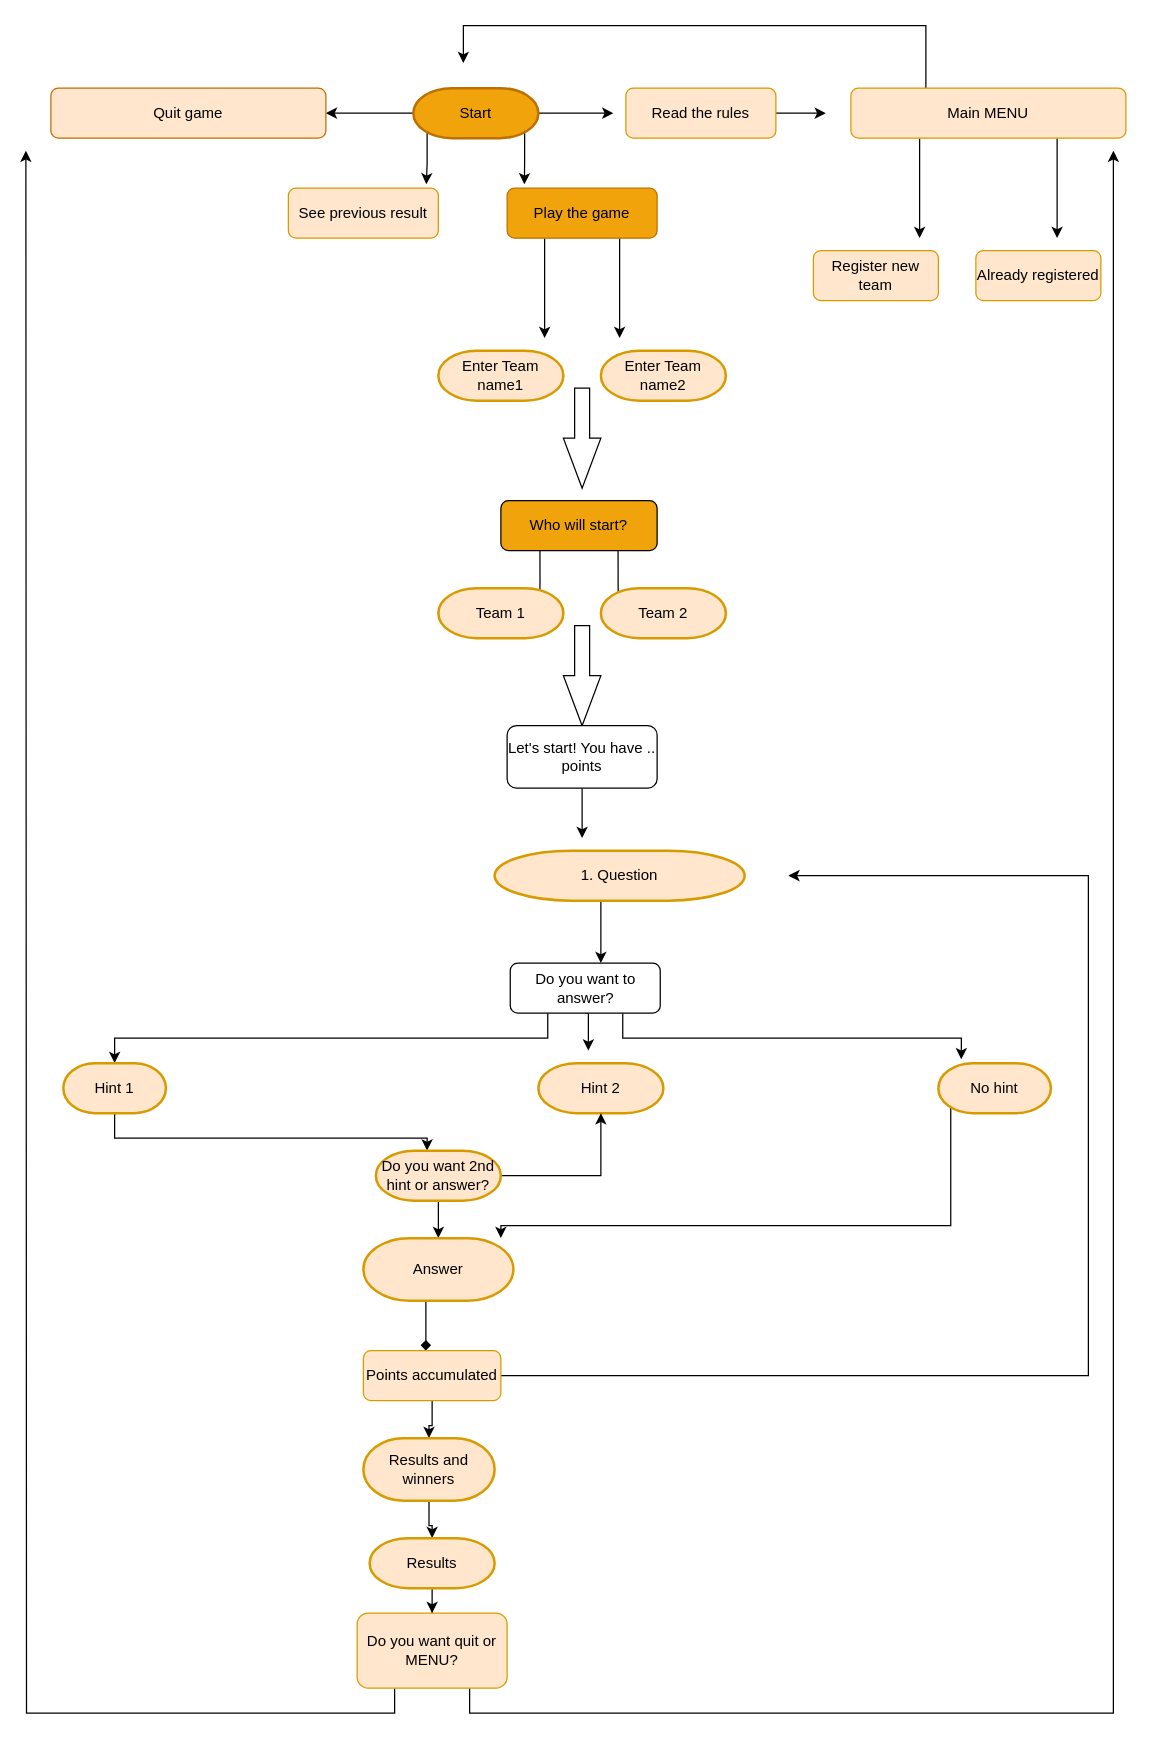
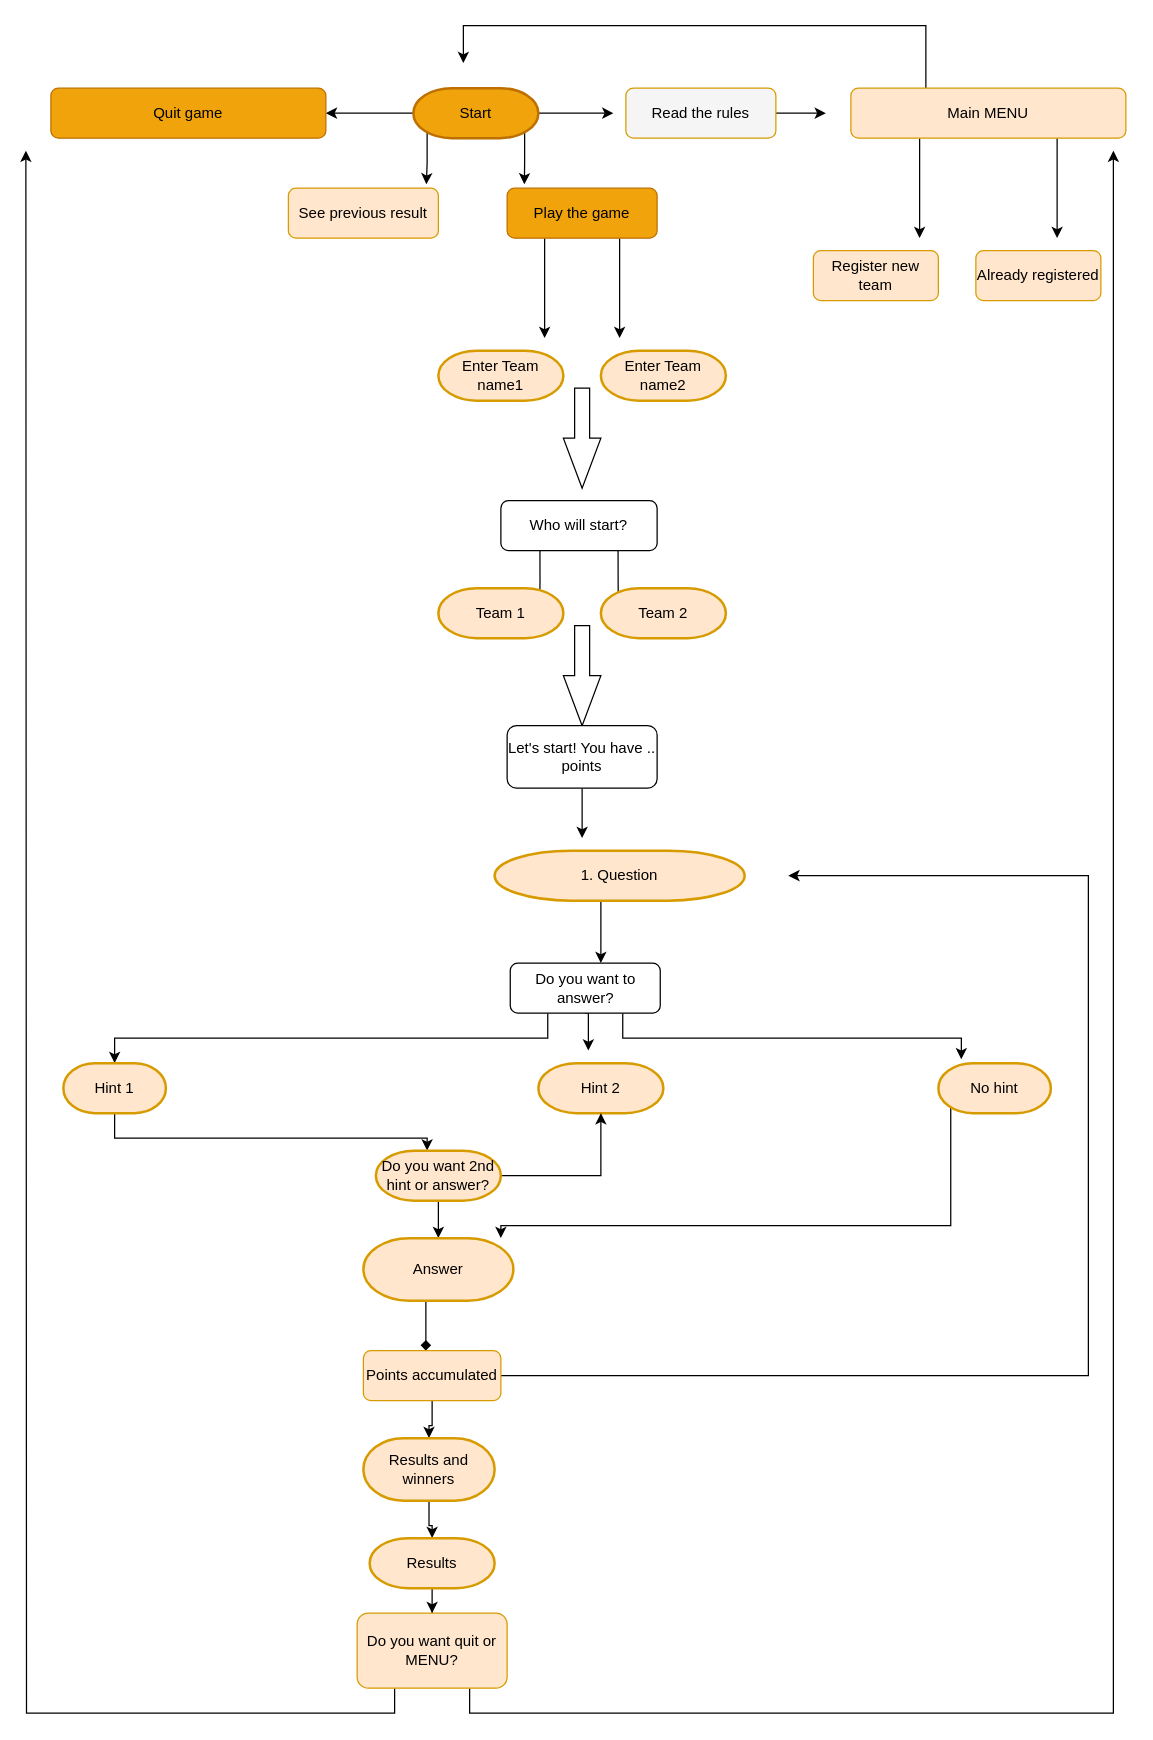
node "Quit game": fillcolor #ffe6cc -> #f0a30a
node "Read the rules": fillcolor #ffe6cc -> #f5f5f5
node "Who will start?": fillcolor #f0a30a -> #ffffff
